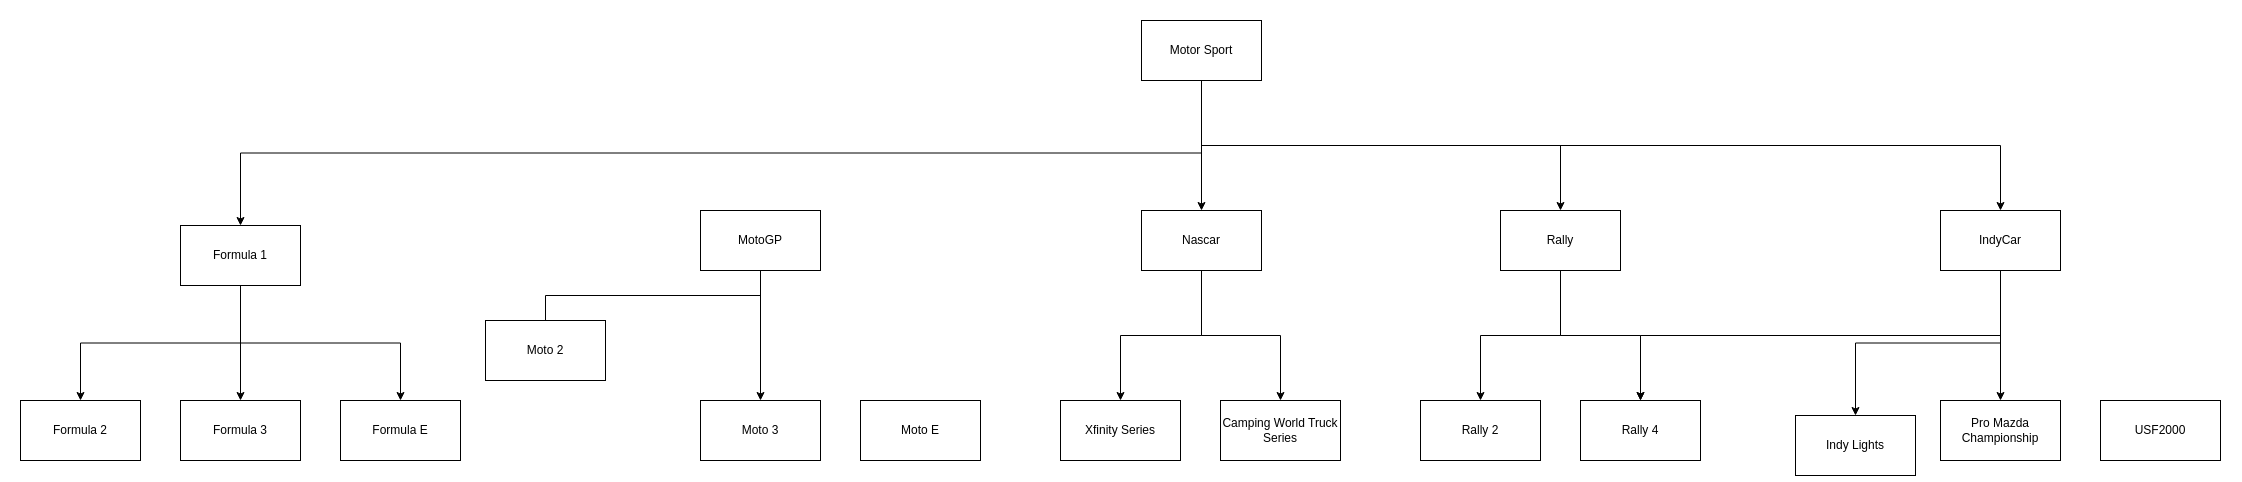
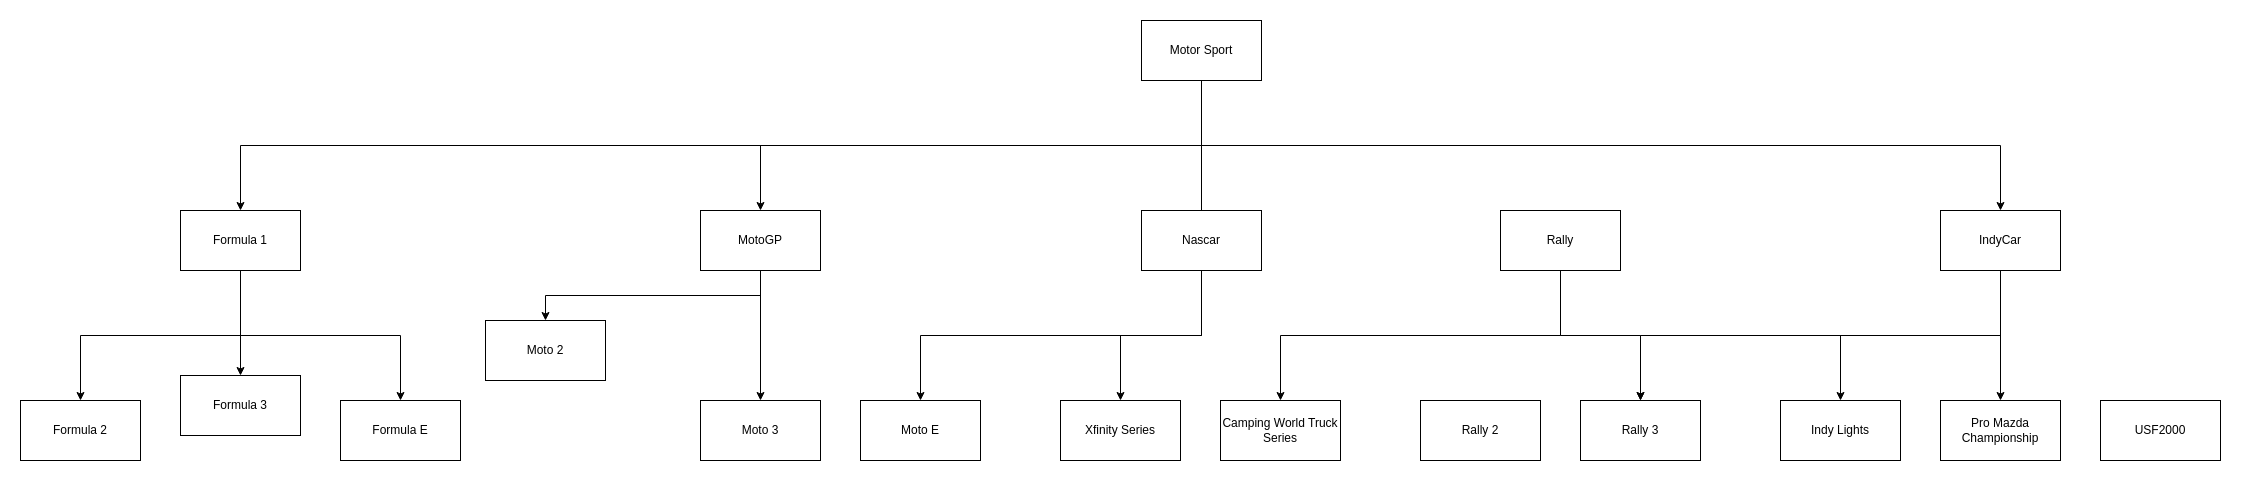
edge "Motor Sport" -> "MotoGP": added
edge "Motor Sport" -> "Rally": removed
edge "Motor Sport" -> "Nascar": arrowhead classic -> none
node "Formula 1": moved (241, 256) -> (241, 241)
edge "MotoGP" -- "Moto 2": arrowhead none -> classic
edge "Nascar" -> "Camping World Truck Series": now "Nascar" -> "Moto E"
edge "Rally" -> "Rally 2": now "Rally" -> "Camping World Truck Series"
node "Formula 3": moved (241, 431) -> (241, 406)
node "Rally 4": label "Rally 4" -> "Rally 3"
node "Indy Lights": moved (1856, 446) -> (1841, 431)
